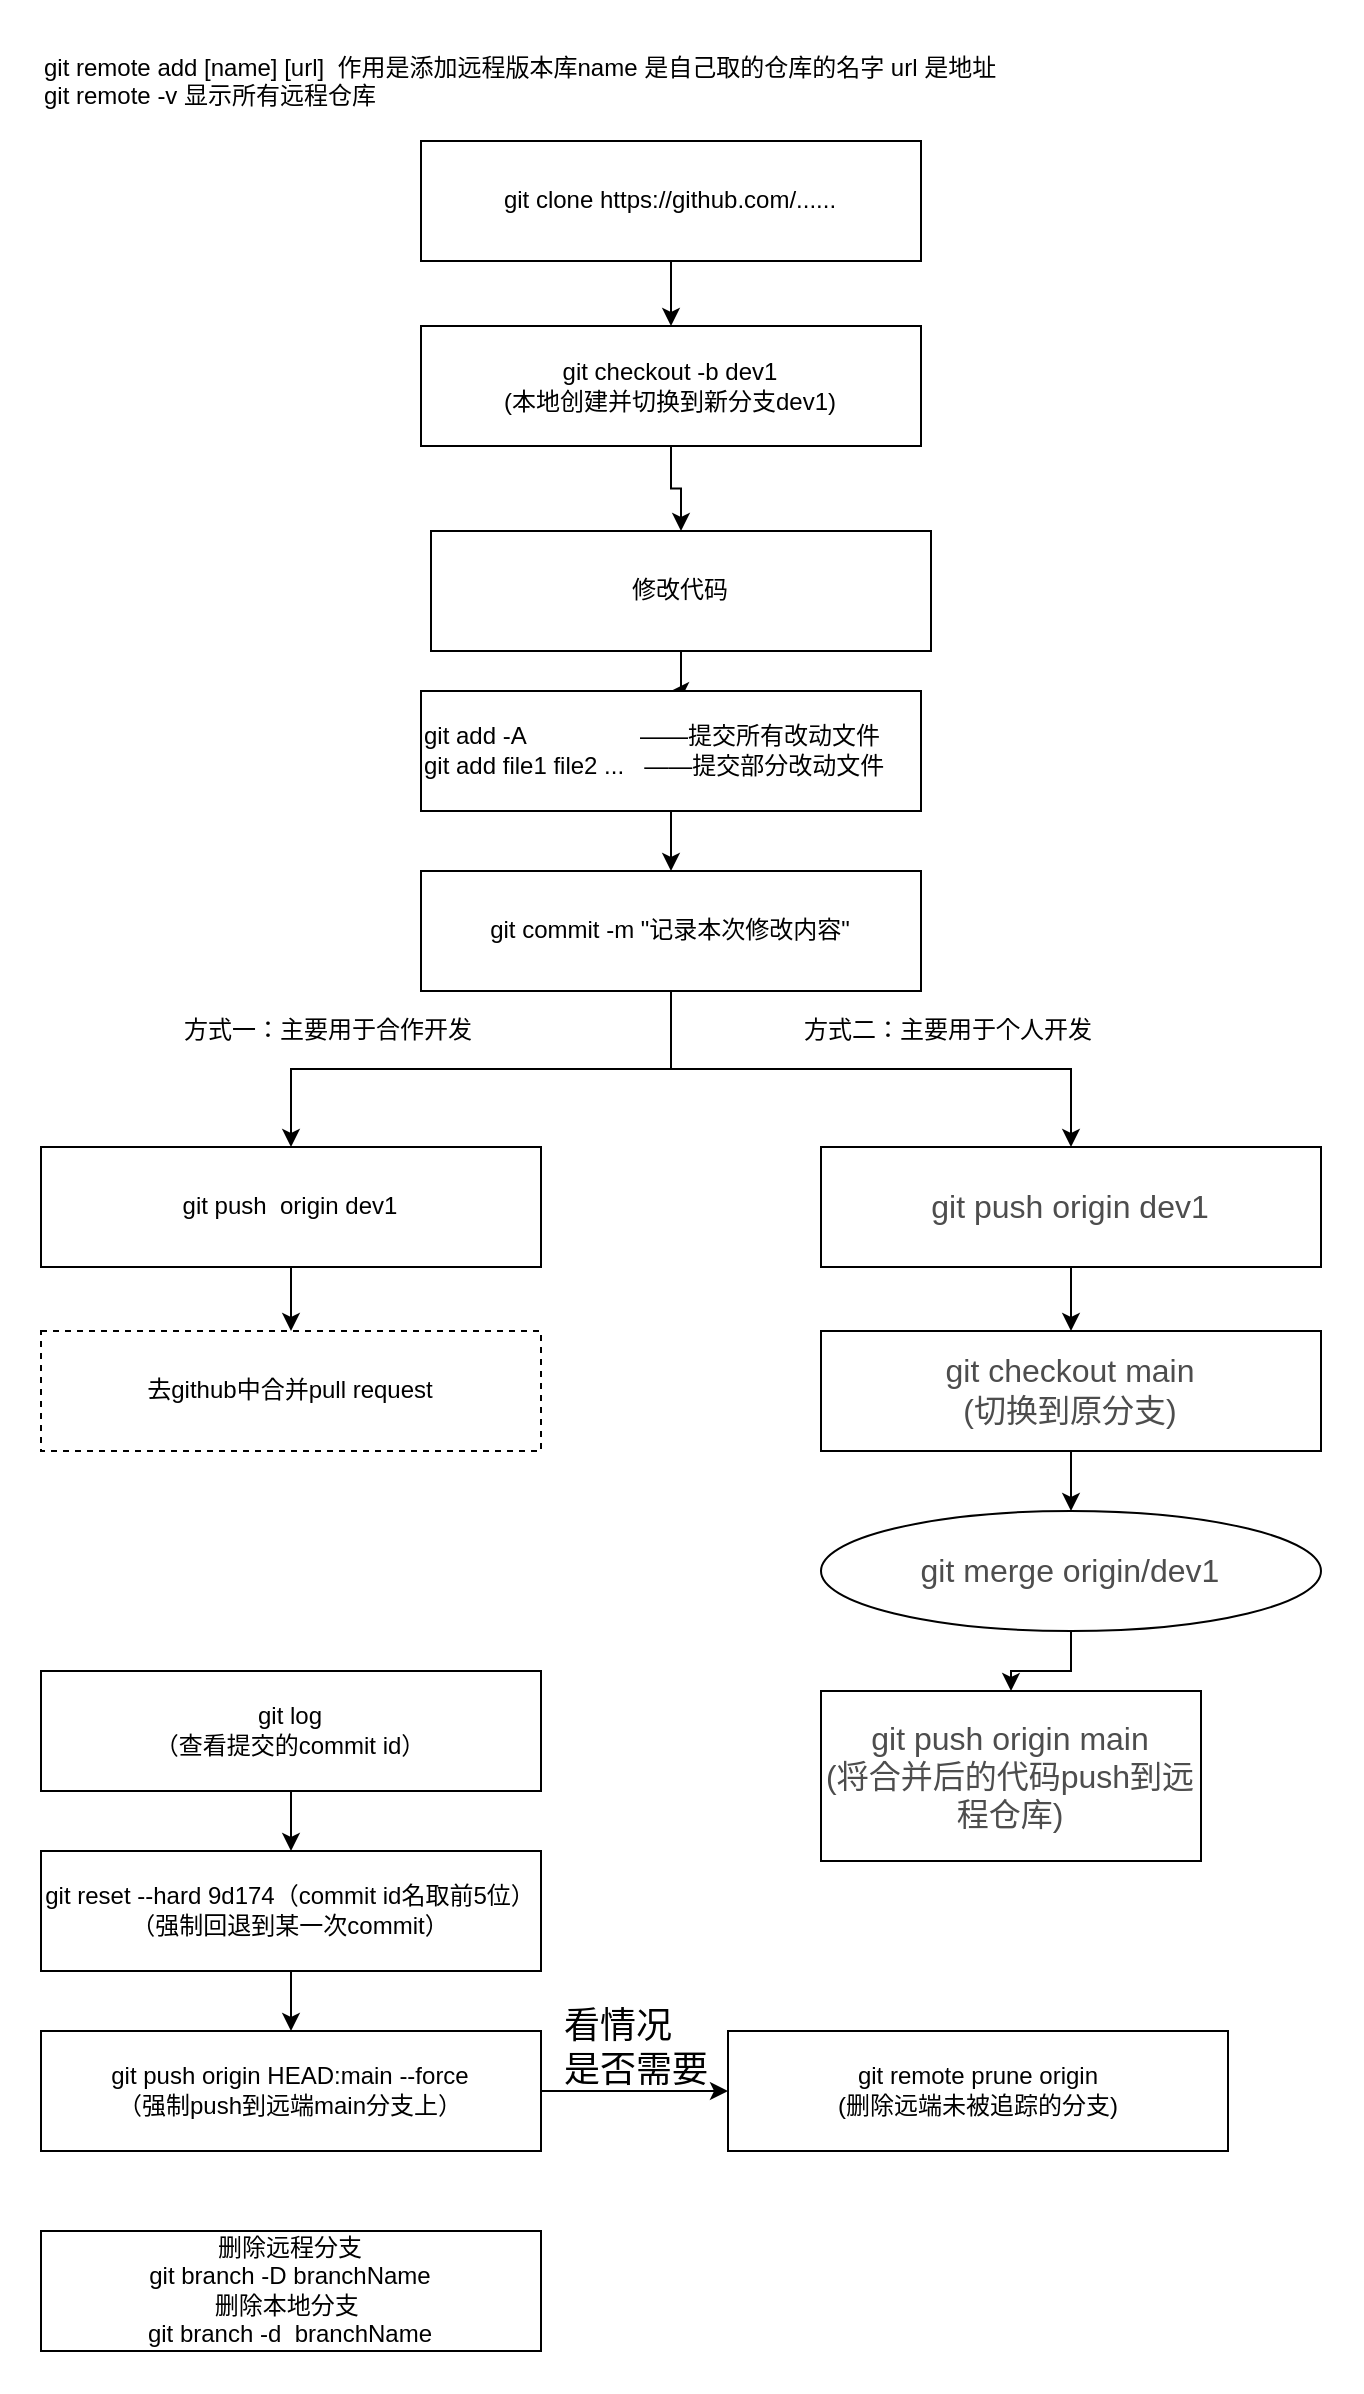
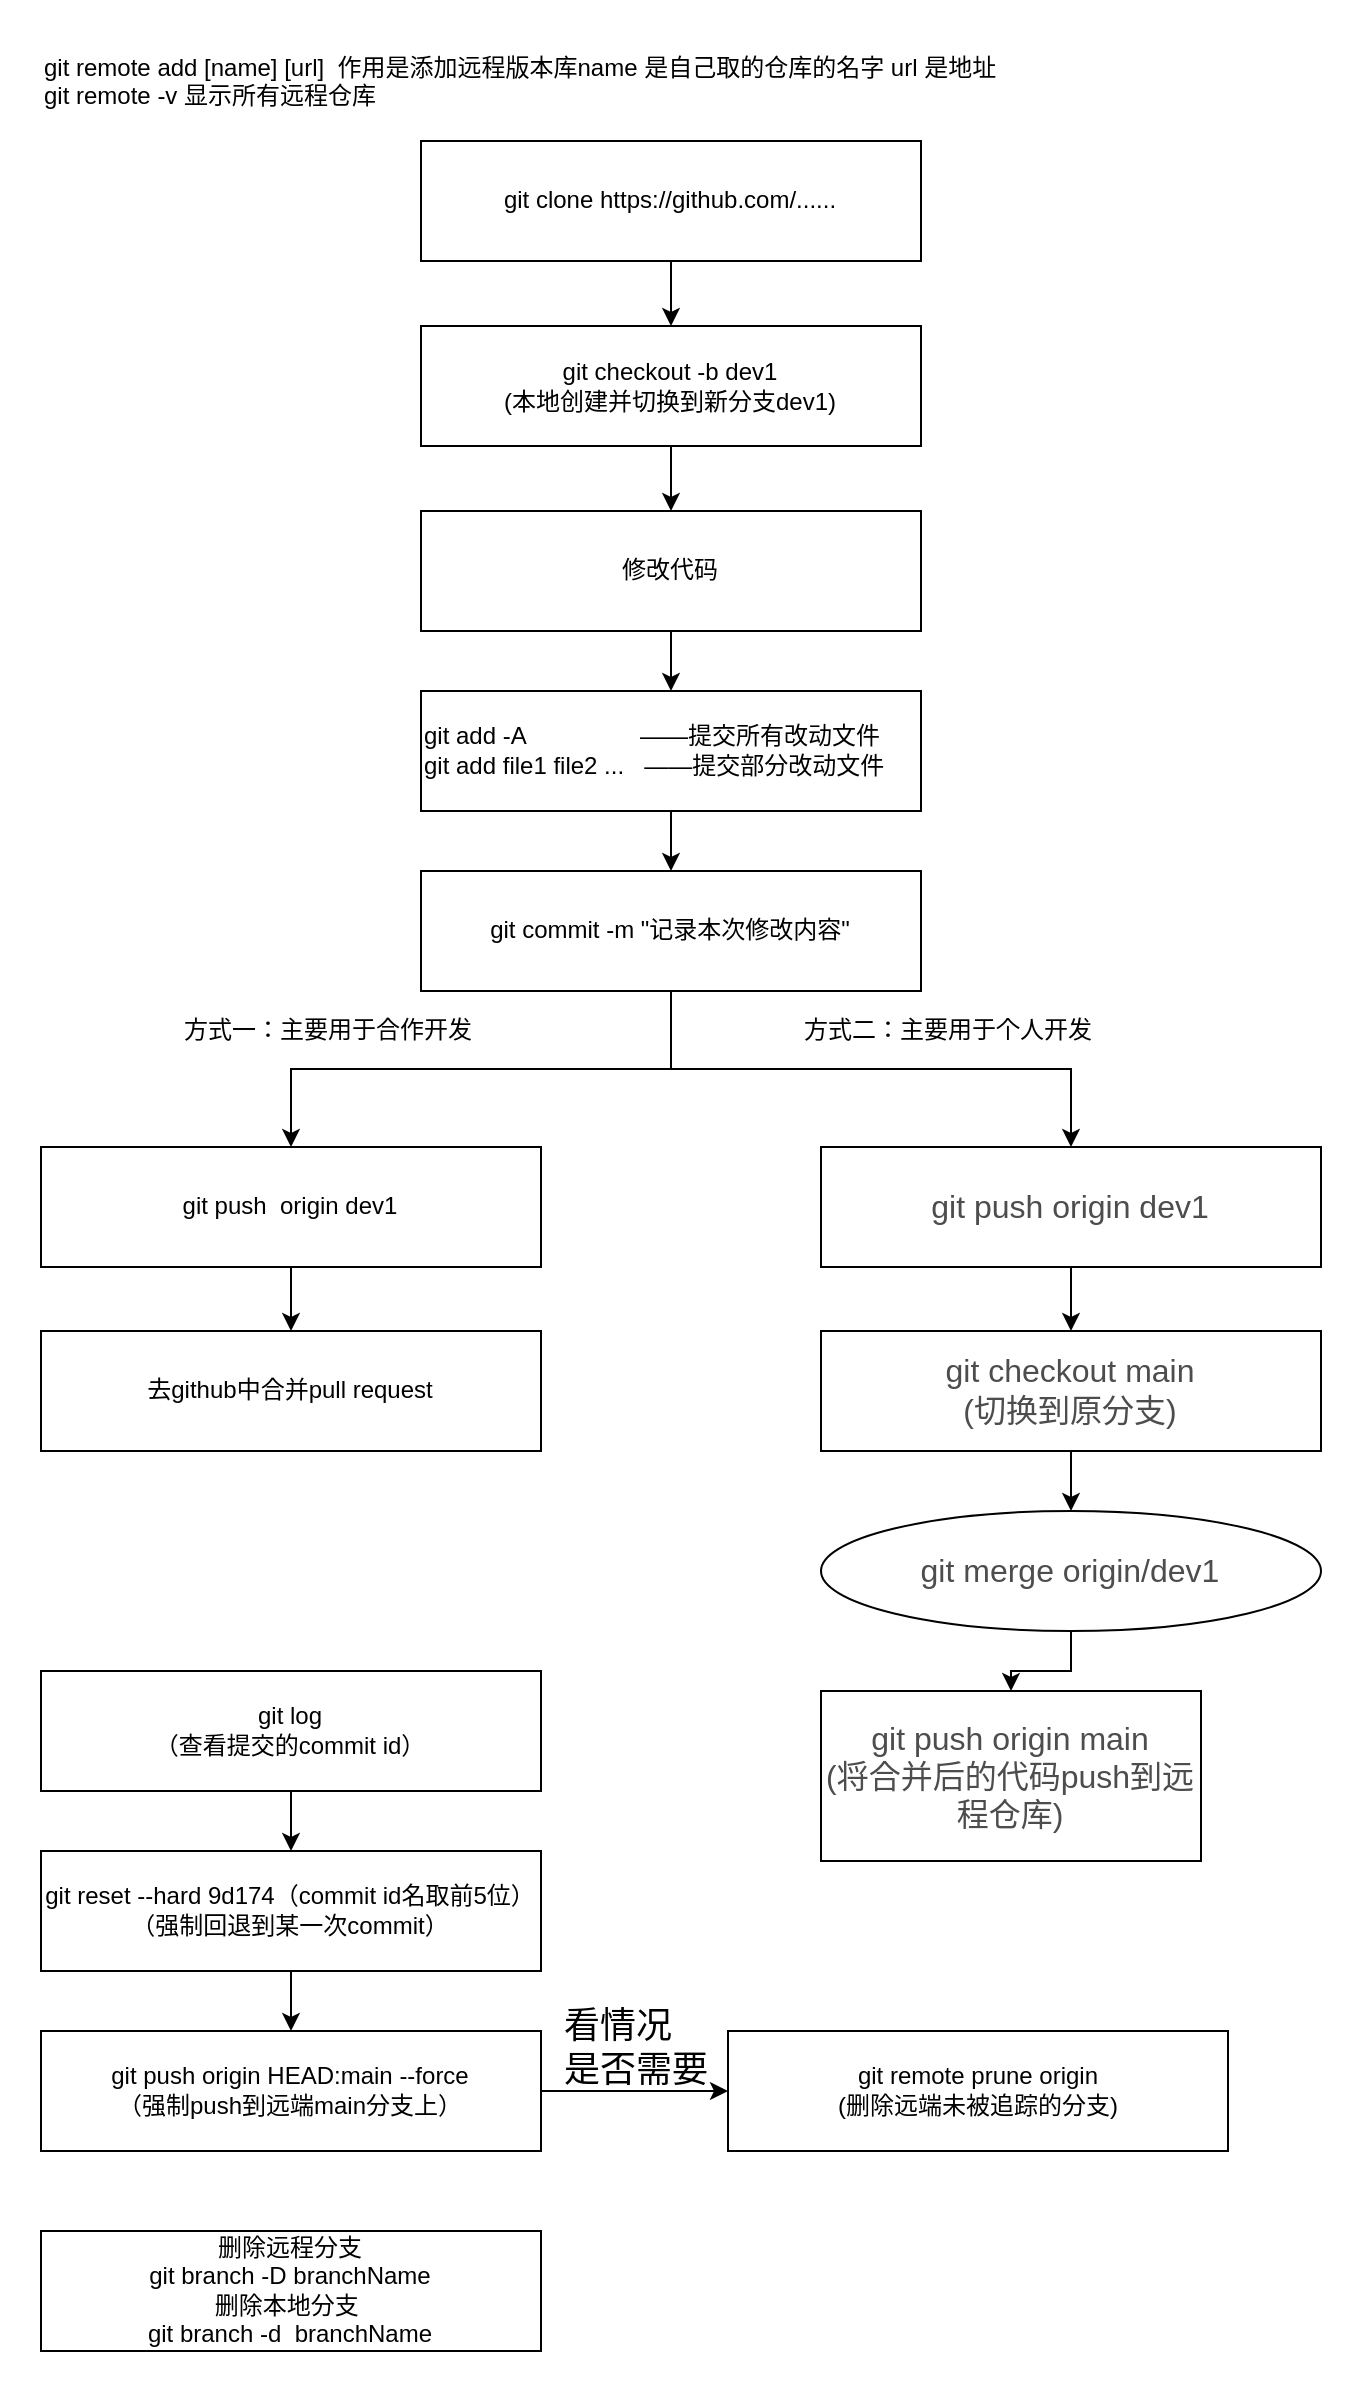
node "修改代码": moved (681, 591) -> (671, 571)
node "去github中合并pull request": style dashed -> solid
